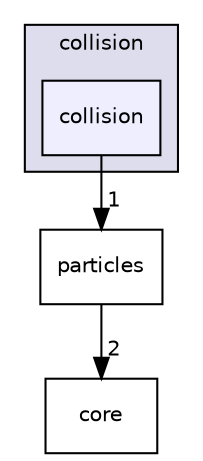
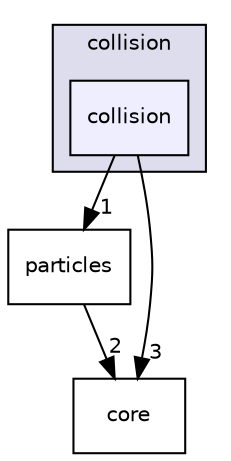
edge "collision" -> "core": added
